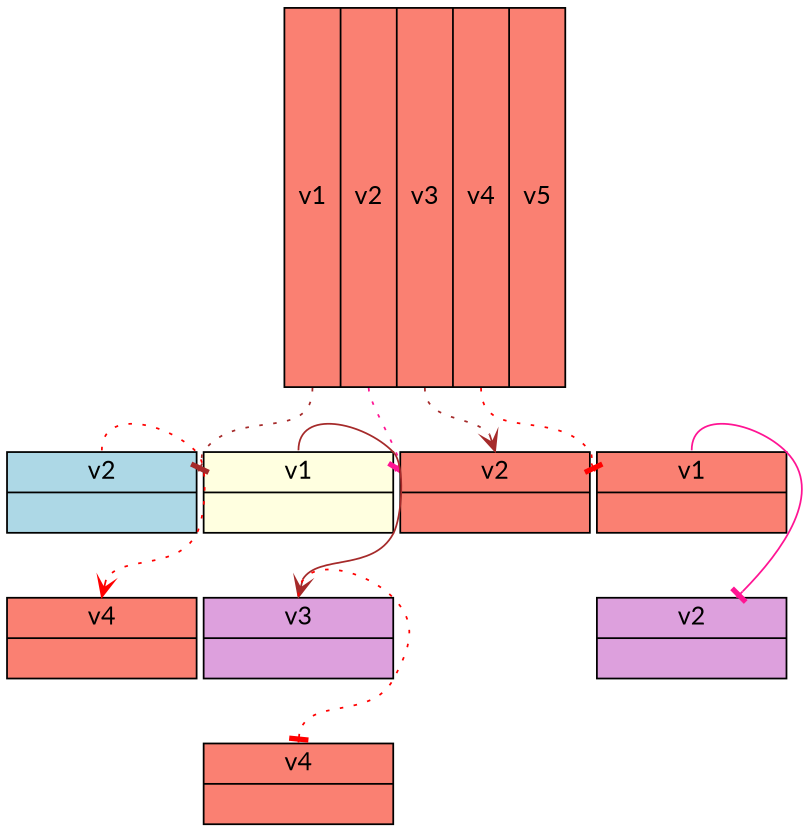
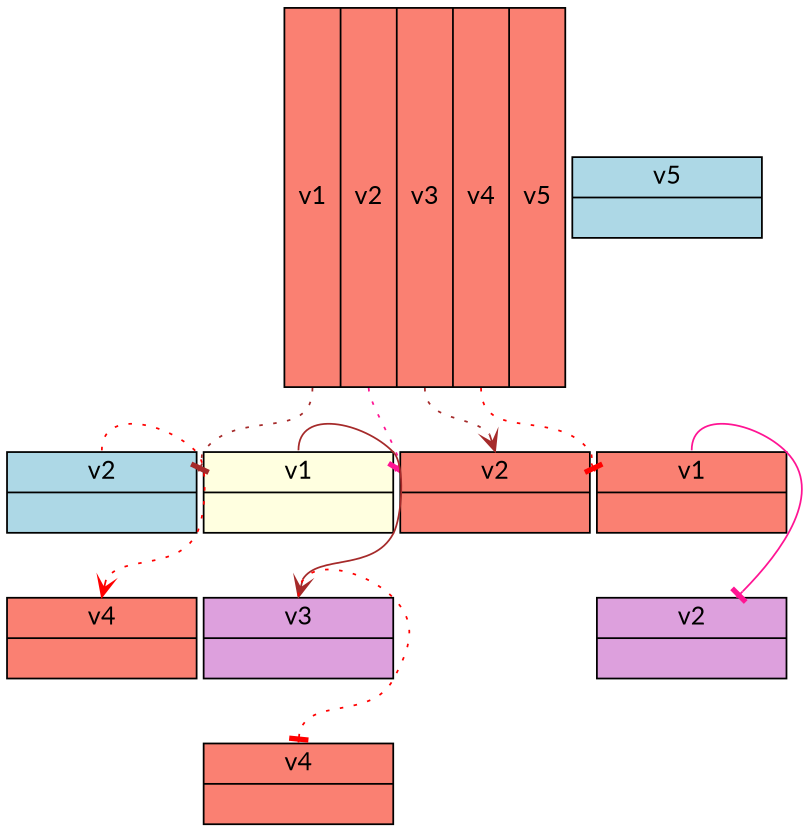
node "v5": added
